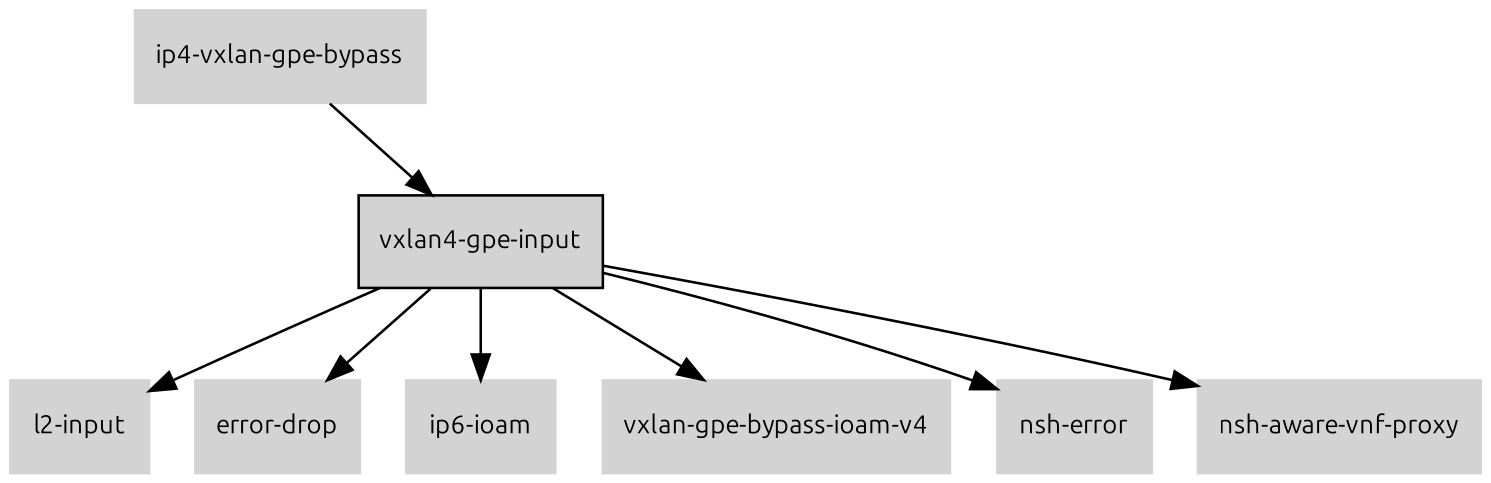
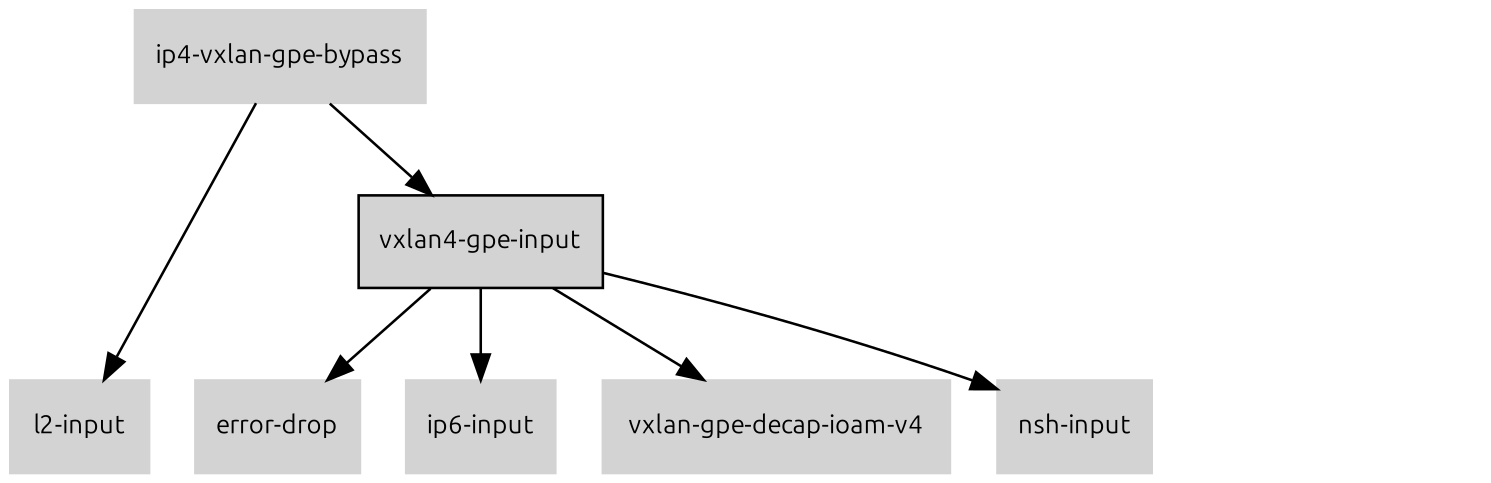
edge "vxlan4-gpe-input" -> "l2-input": now "ip4-vxlan-gpe-bypass" -> "l2-input"
node "ip6-ioam": label "ip6-ioam" -> "ip6-input"
node "vxlan-gpe-bypass-ioam-v4": label "vxlan-gpe-bypass-ioam-v4" -> "vxlan-gpe-decap-ioam-v4"
node "nsh-error": label "nsh-error" -> "nsh-input"
node "nsh-aware-vnf-proxy": removed
